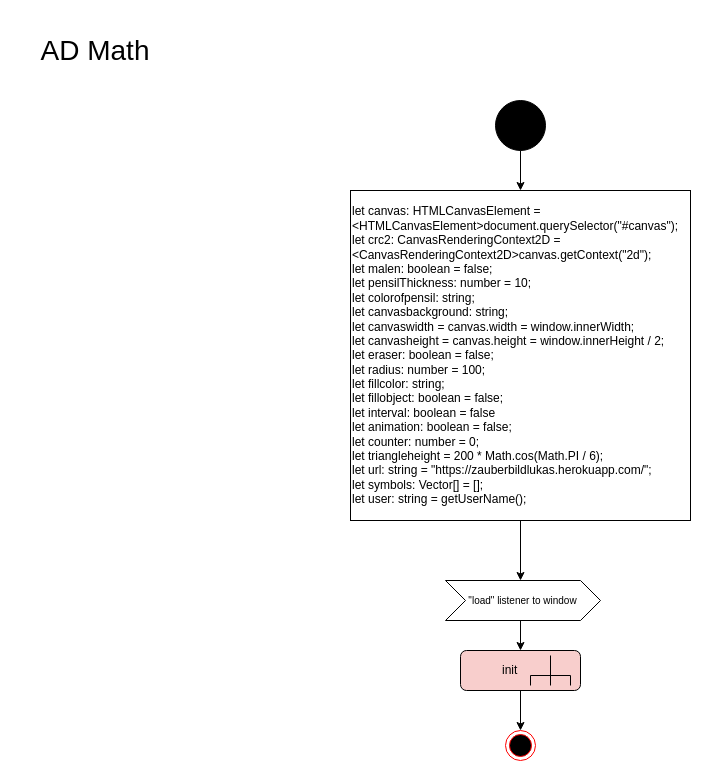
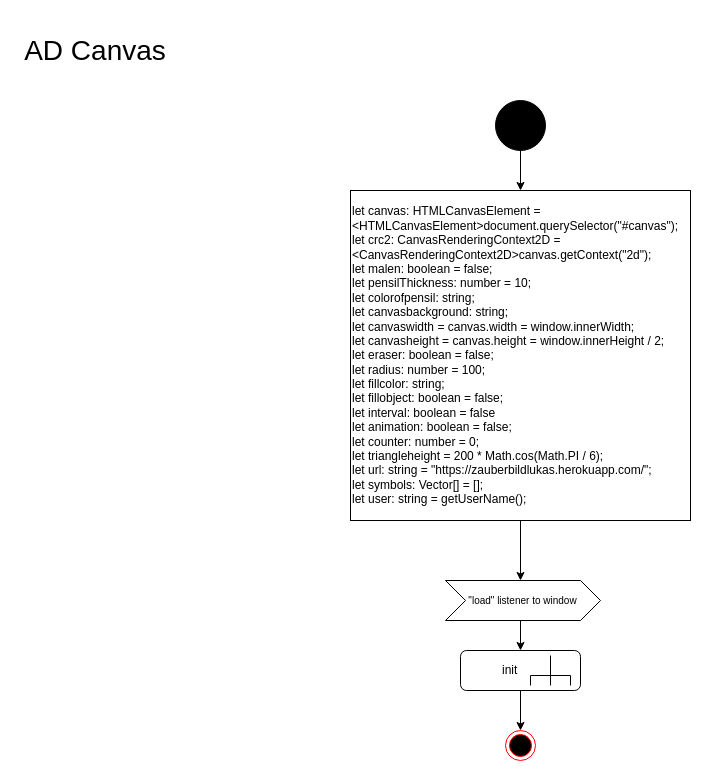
node "AD Math": label "AD Math" -> "AD Canvas"
node "init": fillcolor #f8cecc -> #ffffff
